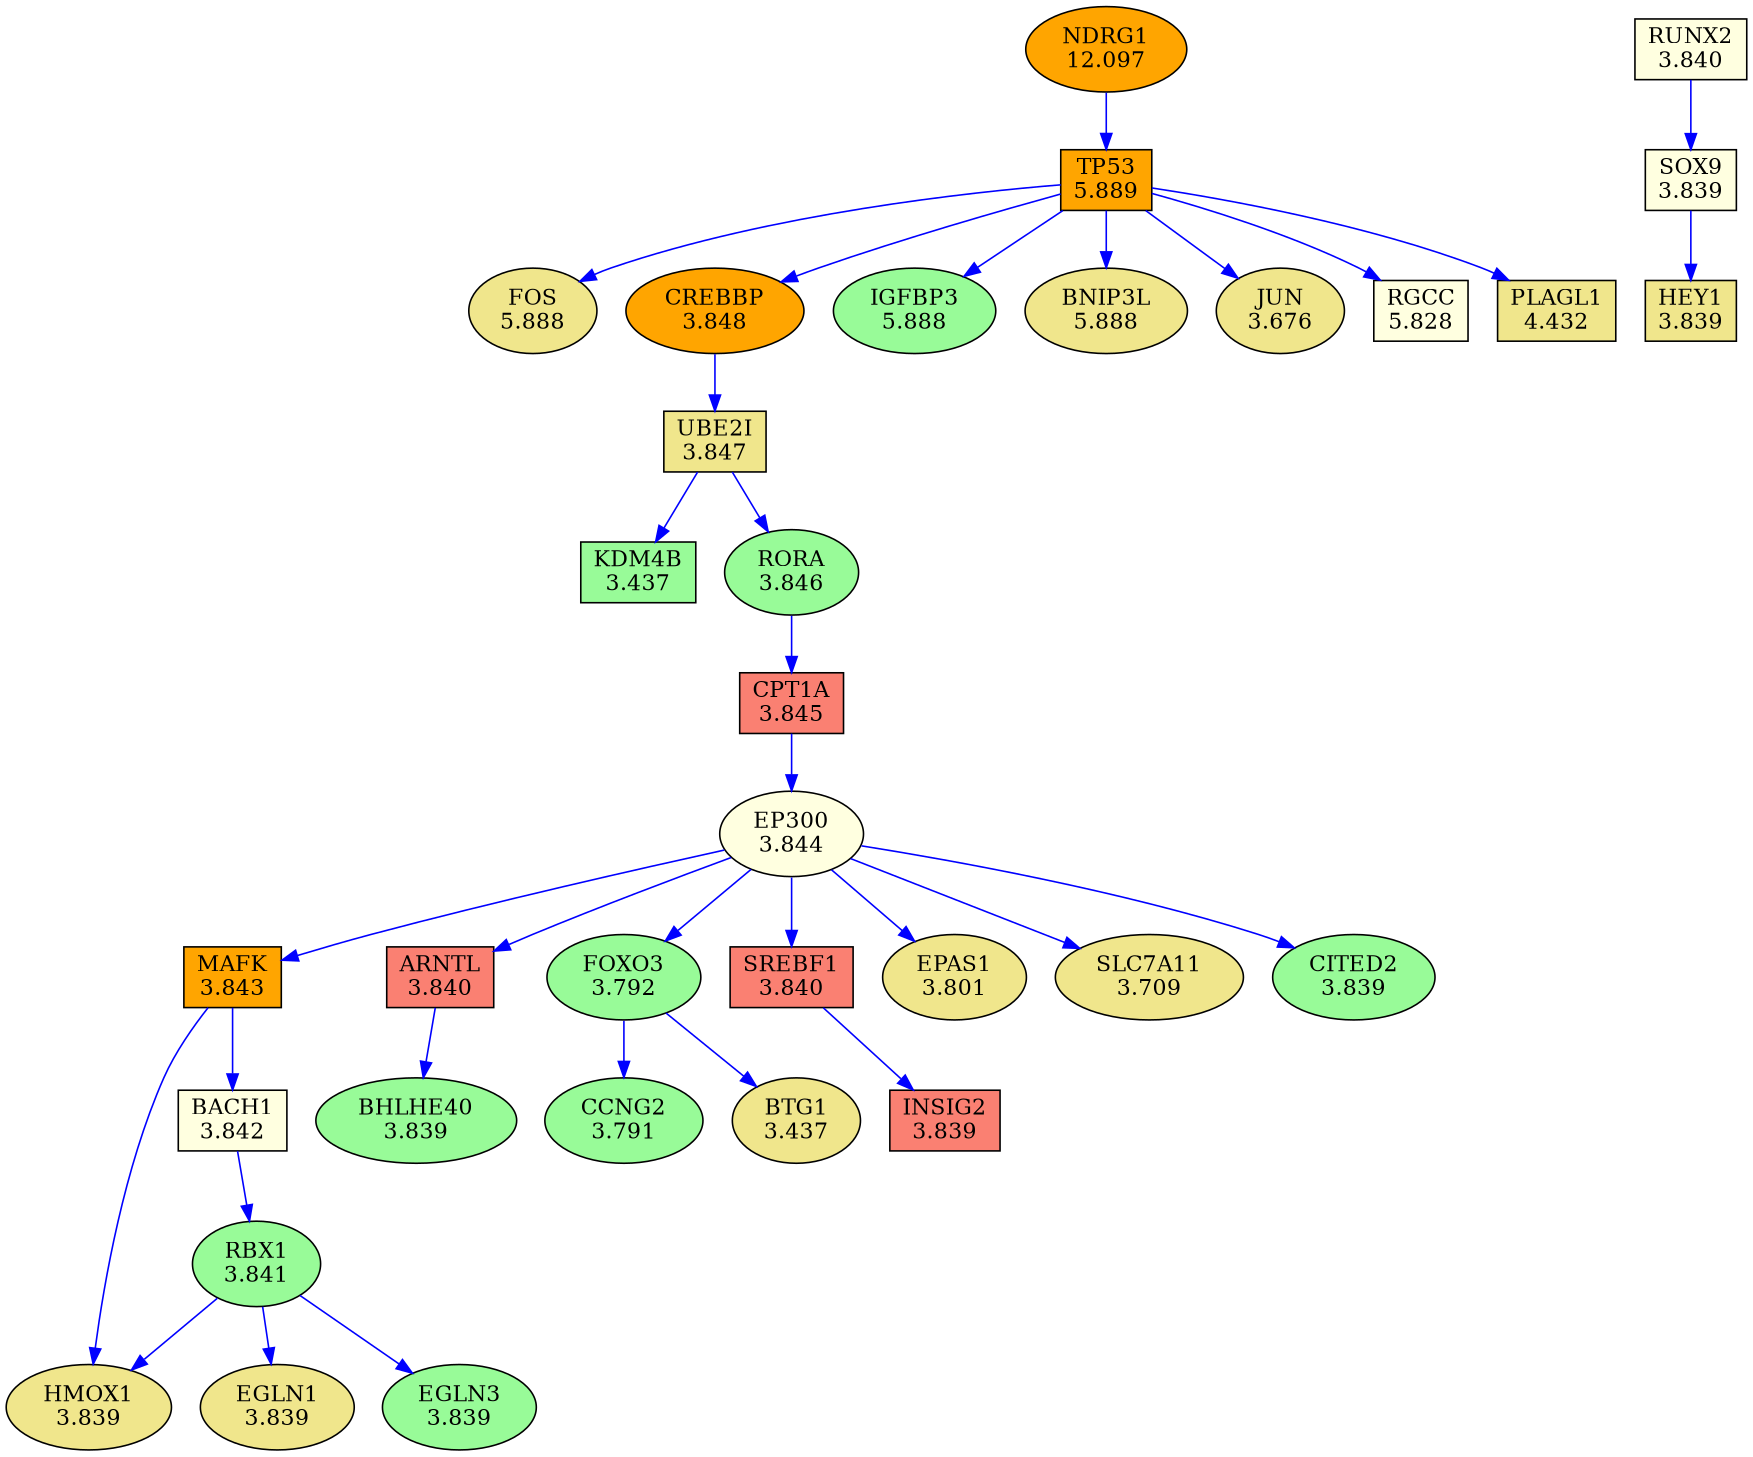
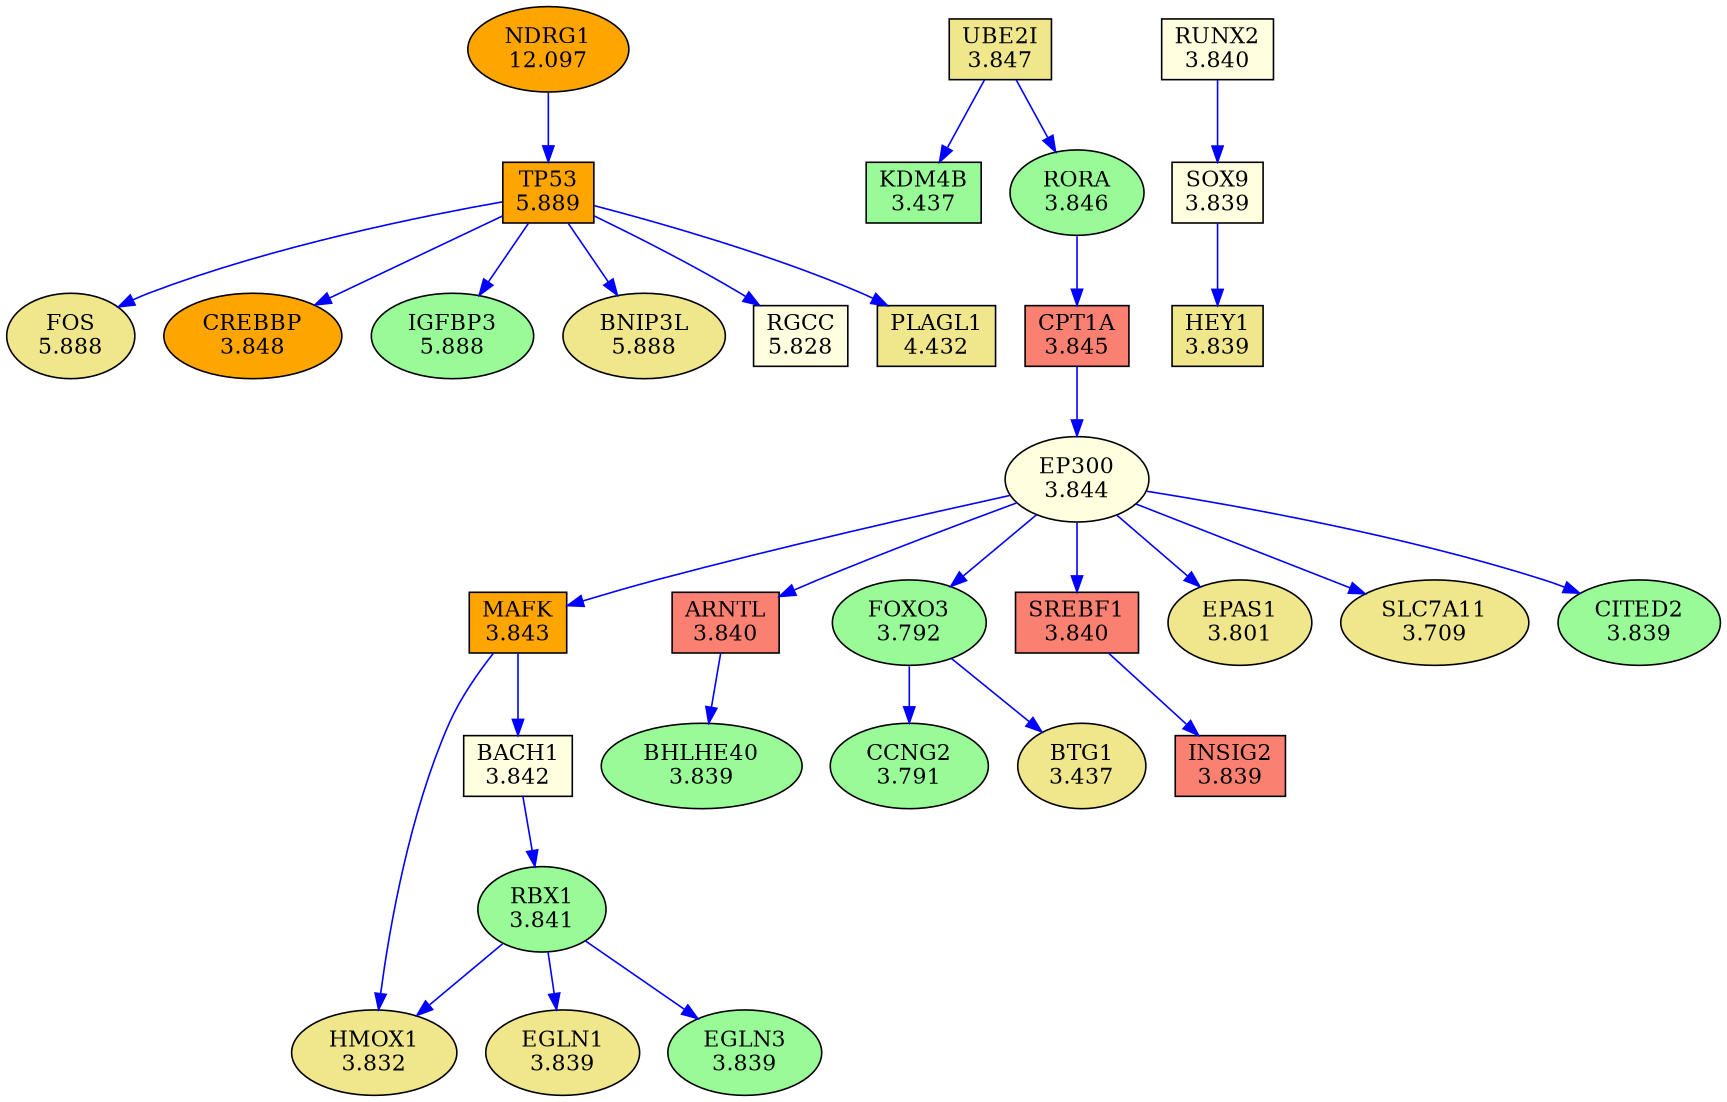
node "JUN 3.676": removed
edge "CREBBP 3.848" -> "UBE2I 3.847": removed
node "HMOX1 3.839": label "HMOX1 3.839" -> "HMOX1 3.832"
